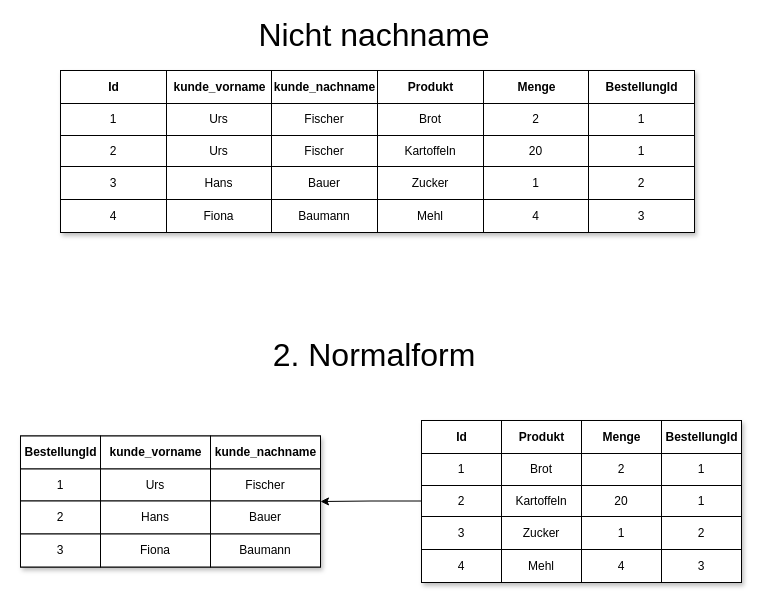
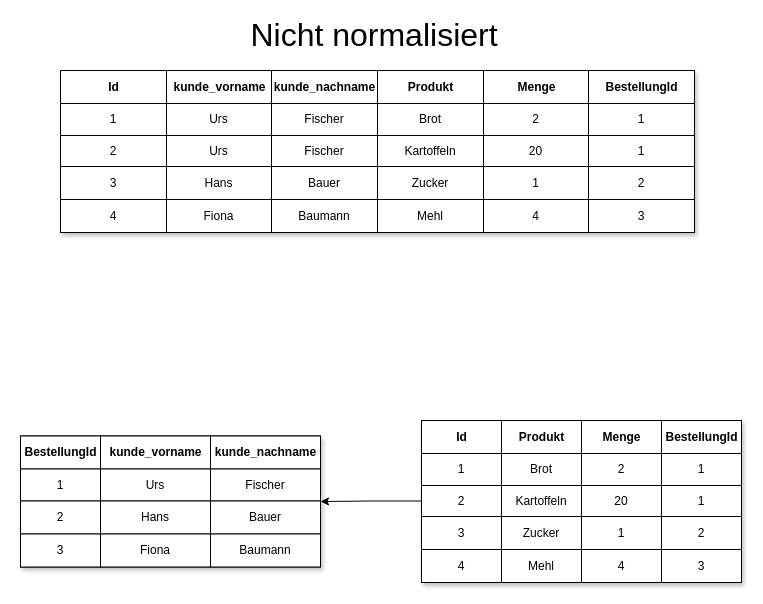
node "Nicht nachname": label "Nicht nachname" -> "Nicht normalisiert"
node "2. Normalform": removed
